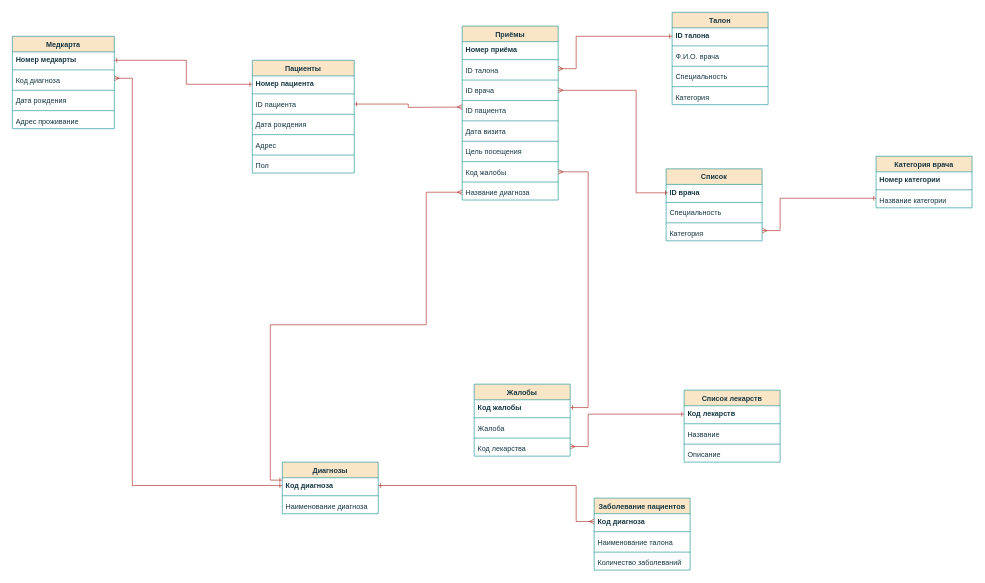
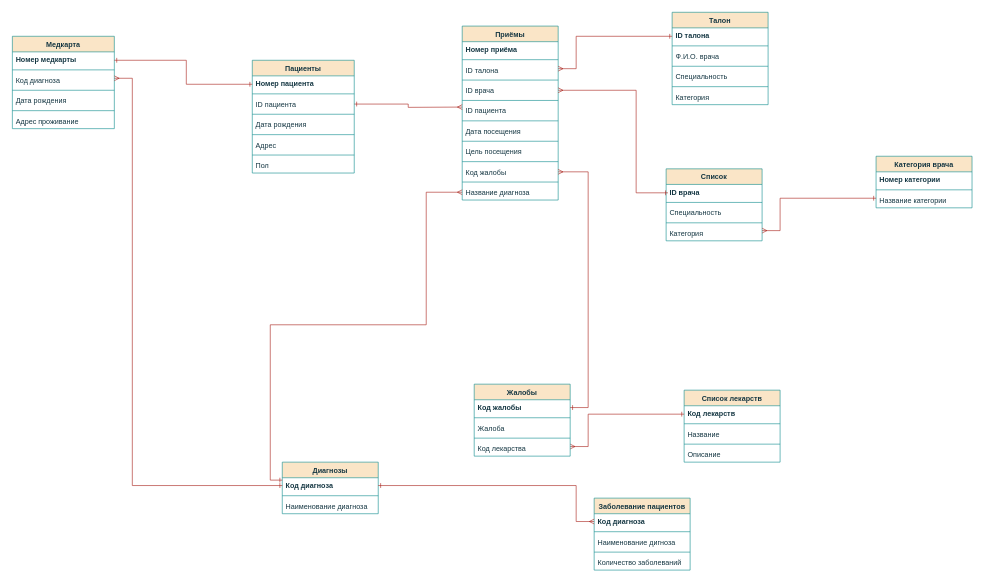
node "Дата визита": label "Дата визита" -> "Дата посещения"
node "Наименование талона": label "Наименование талона" -> "Наименование дигноза"
